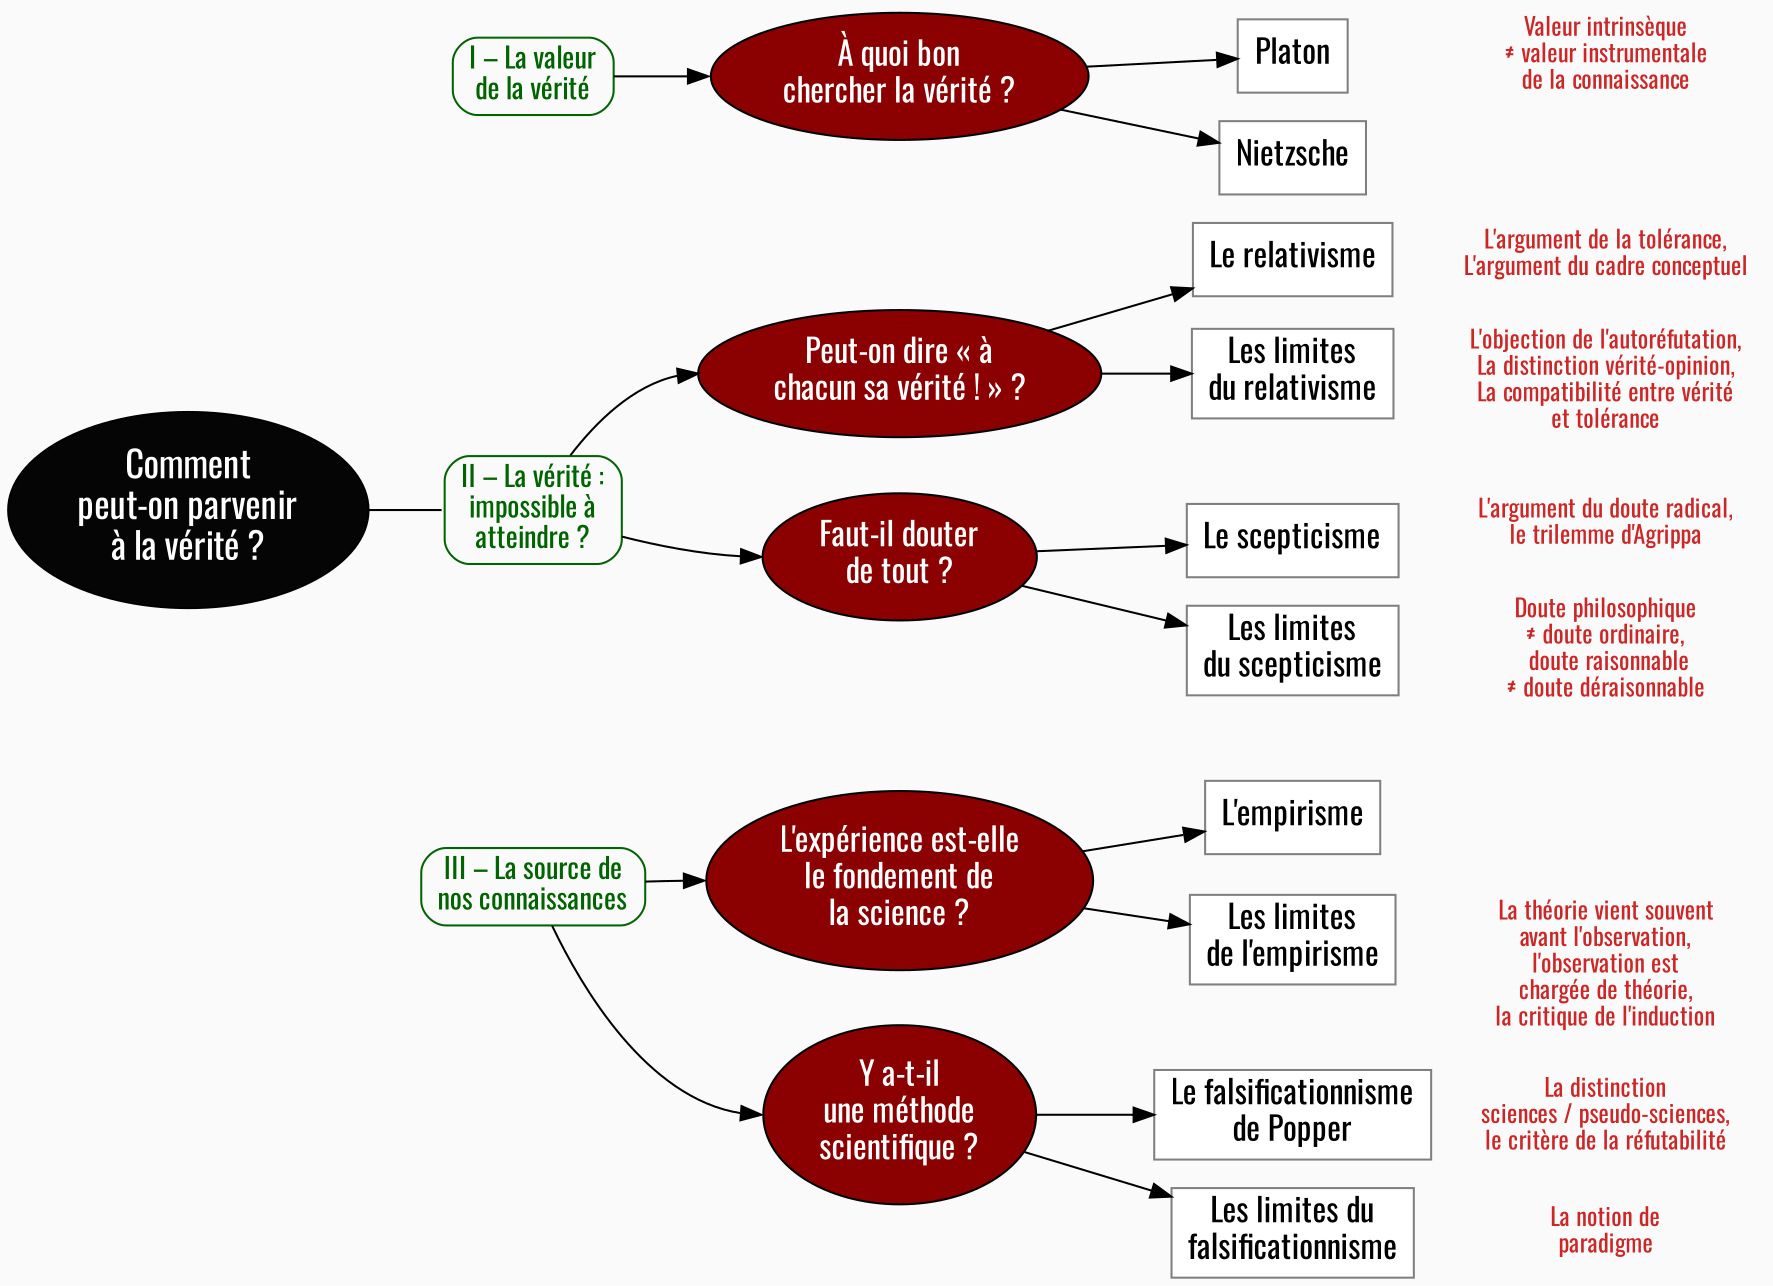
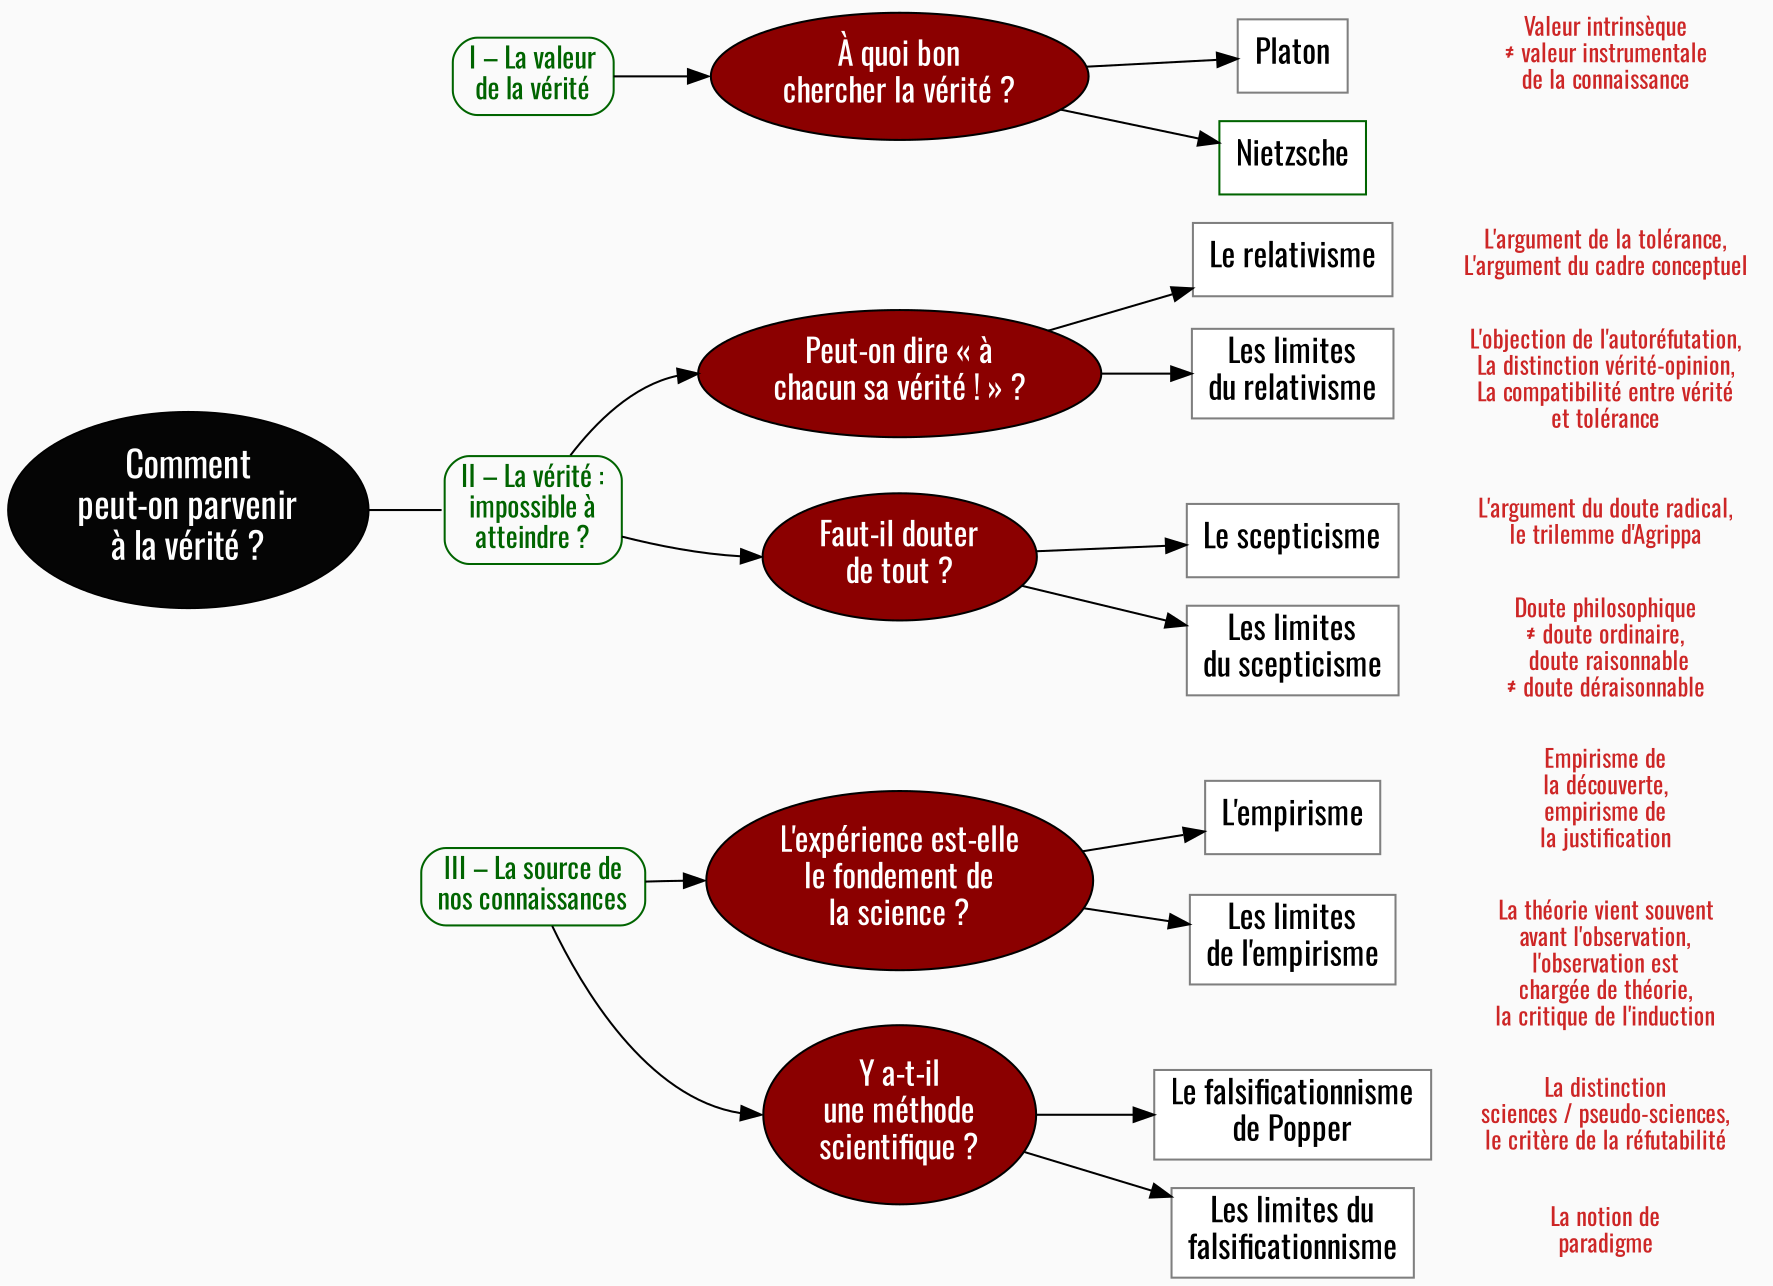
node "Nietzsche": color grey50 -> darkgreen
node "Empirisme de la découverte, empirisme de la justification": added
